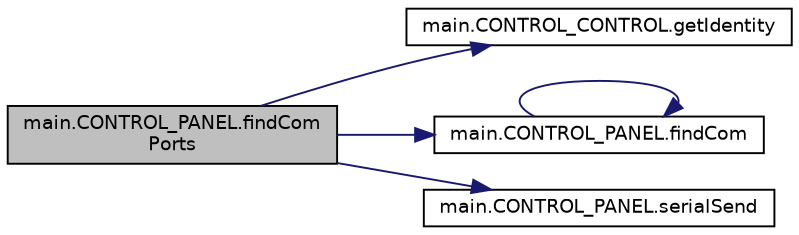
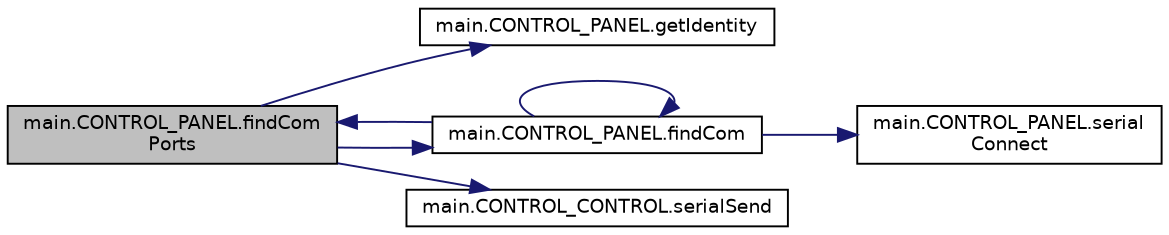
node "main.CONTROL_CONTROL.getIdentity": label "main.CONTROL_CONTROL.getIdentity" -> "main.CONTROL_PANEL.getIdentity"
edge "main.CONTROL_PANEL.findCom" -> "main.CONTROL_PANEL.findCom Ports": added
node "main.CONTROL_PANEL.serial Connect": added
node "main.CONTROL_PANEL.serialSend": label "main.CONTROL_PANEL.serialSend" -> "main.CONTROL_CONTROL.serialSend"
